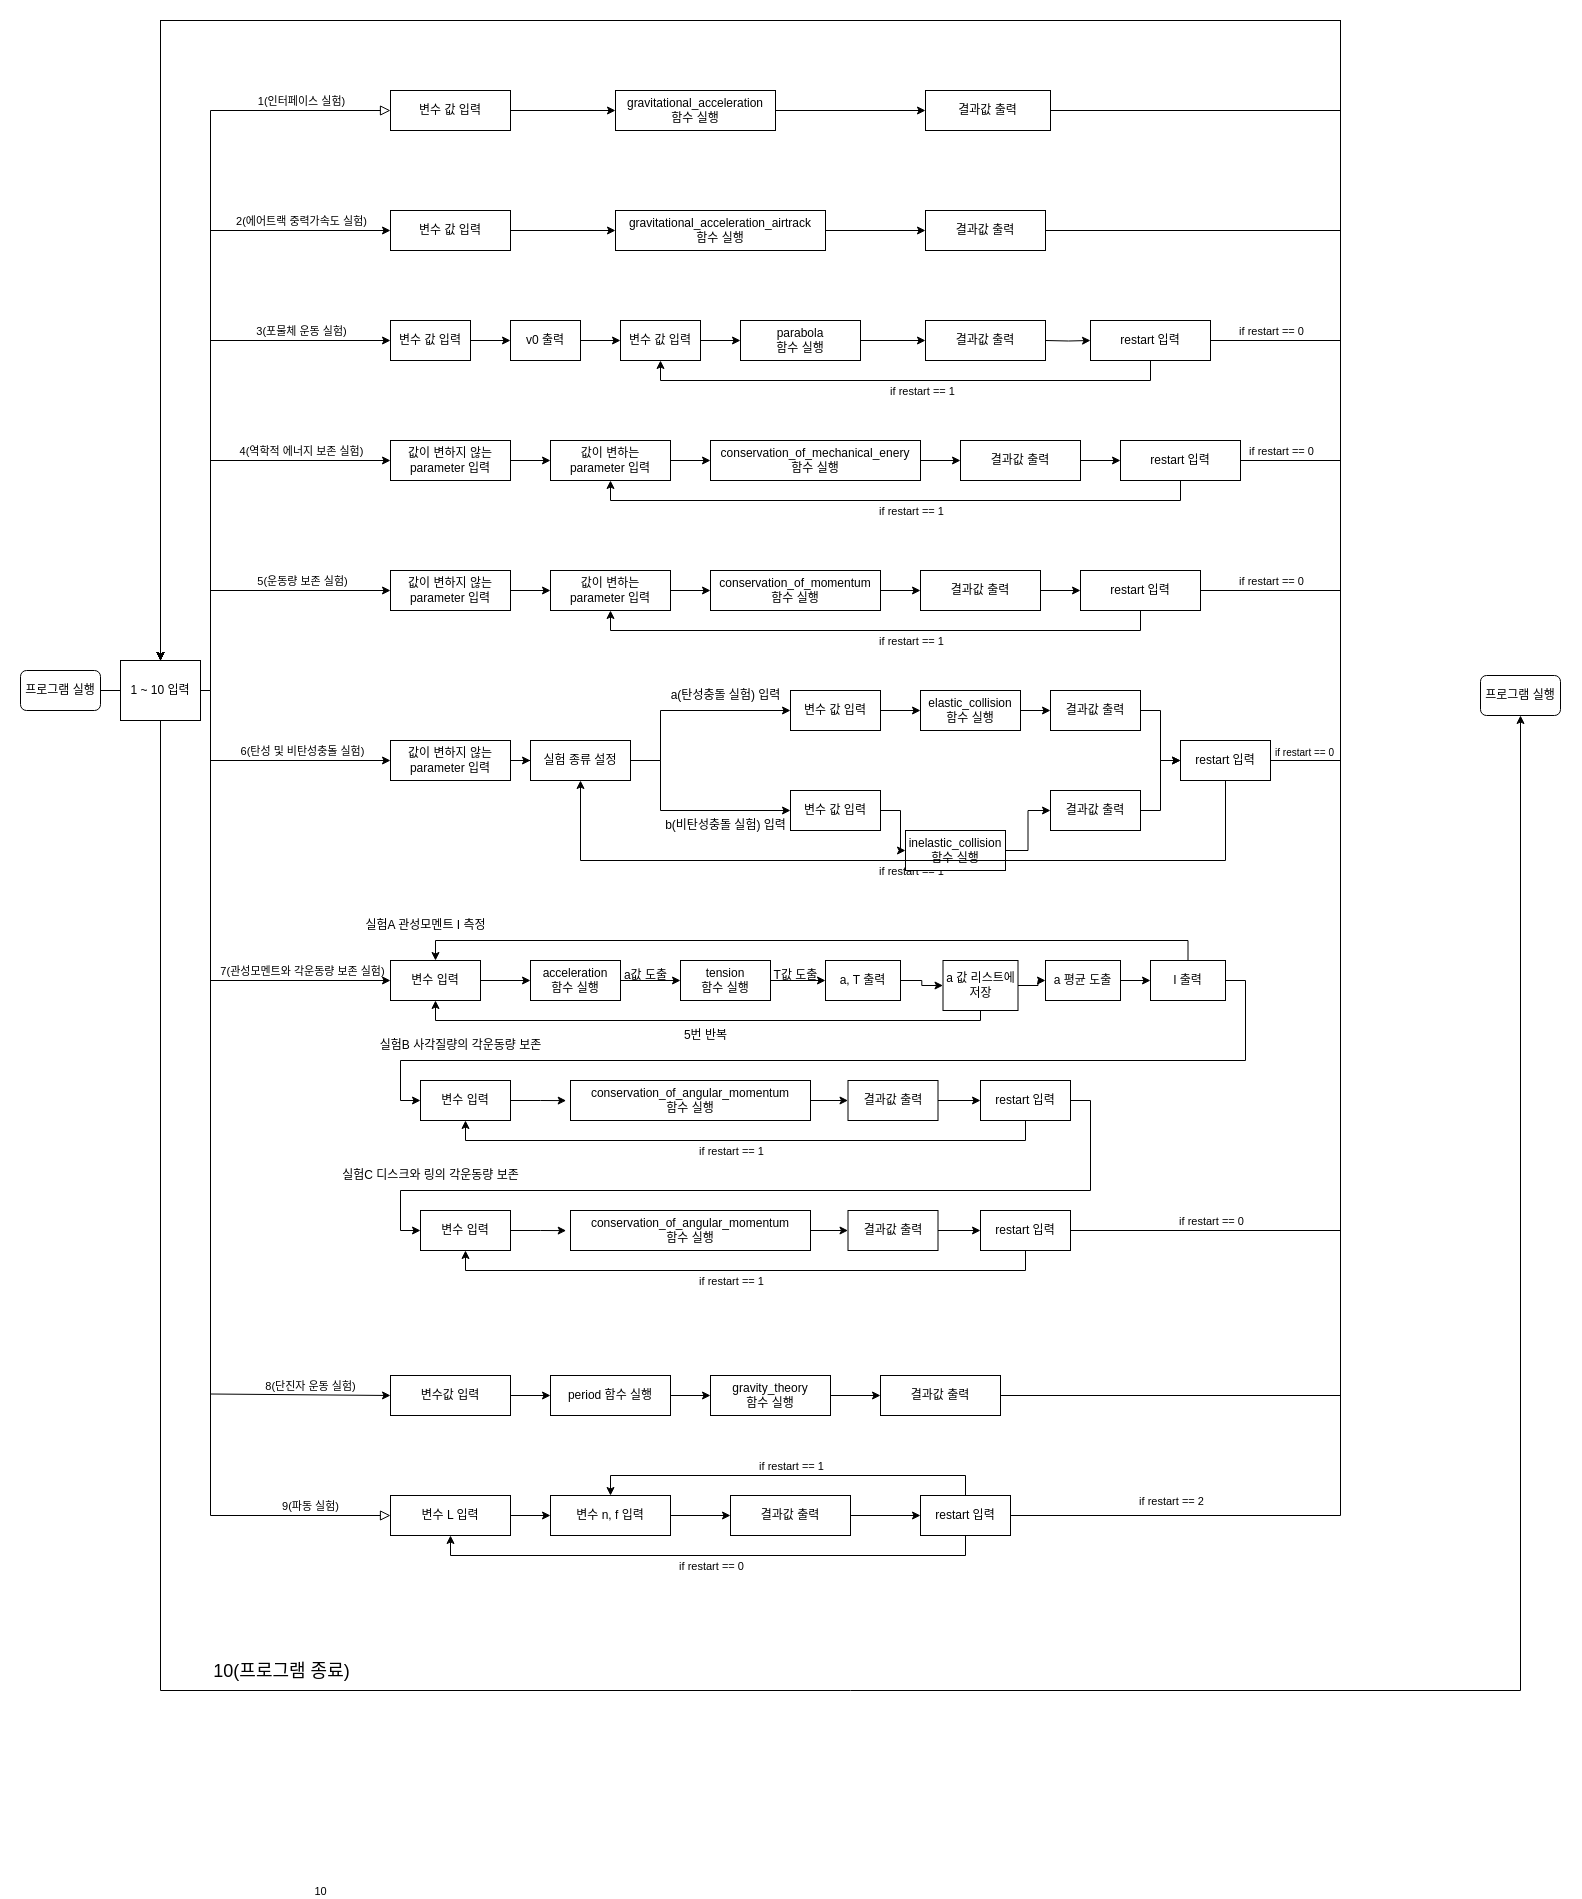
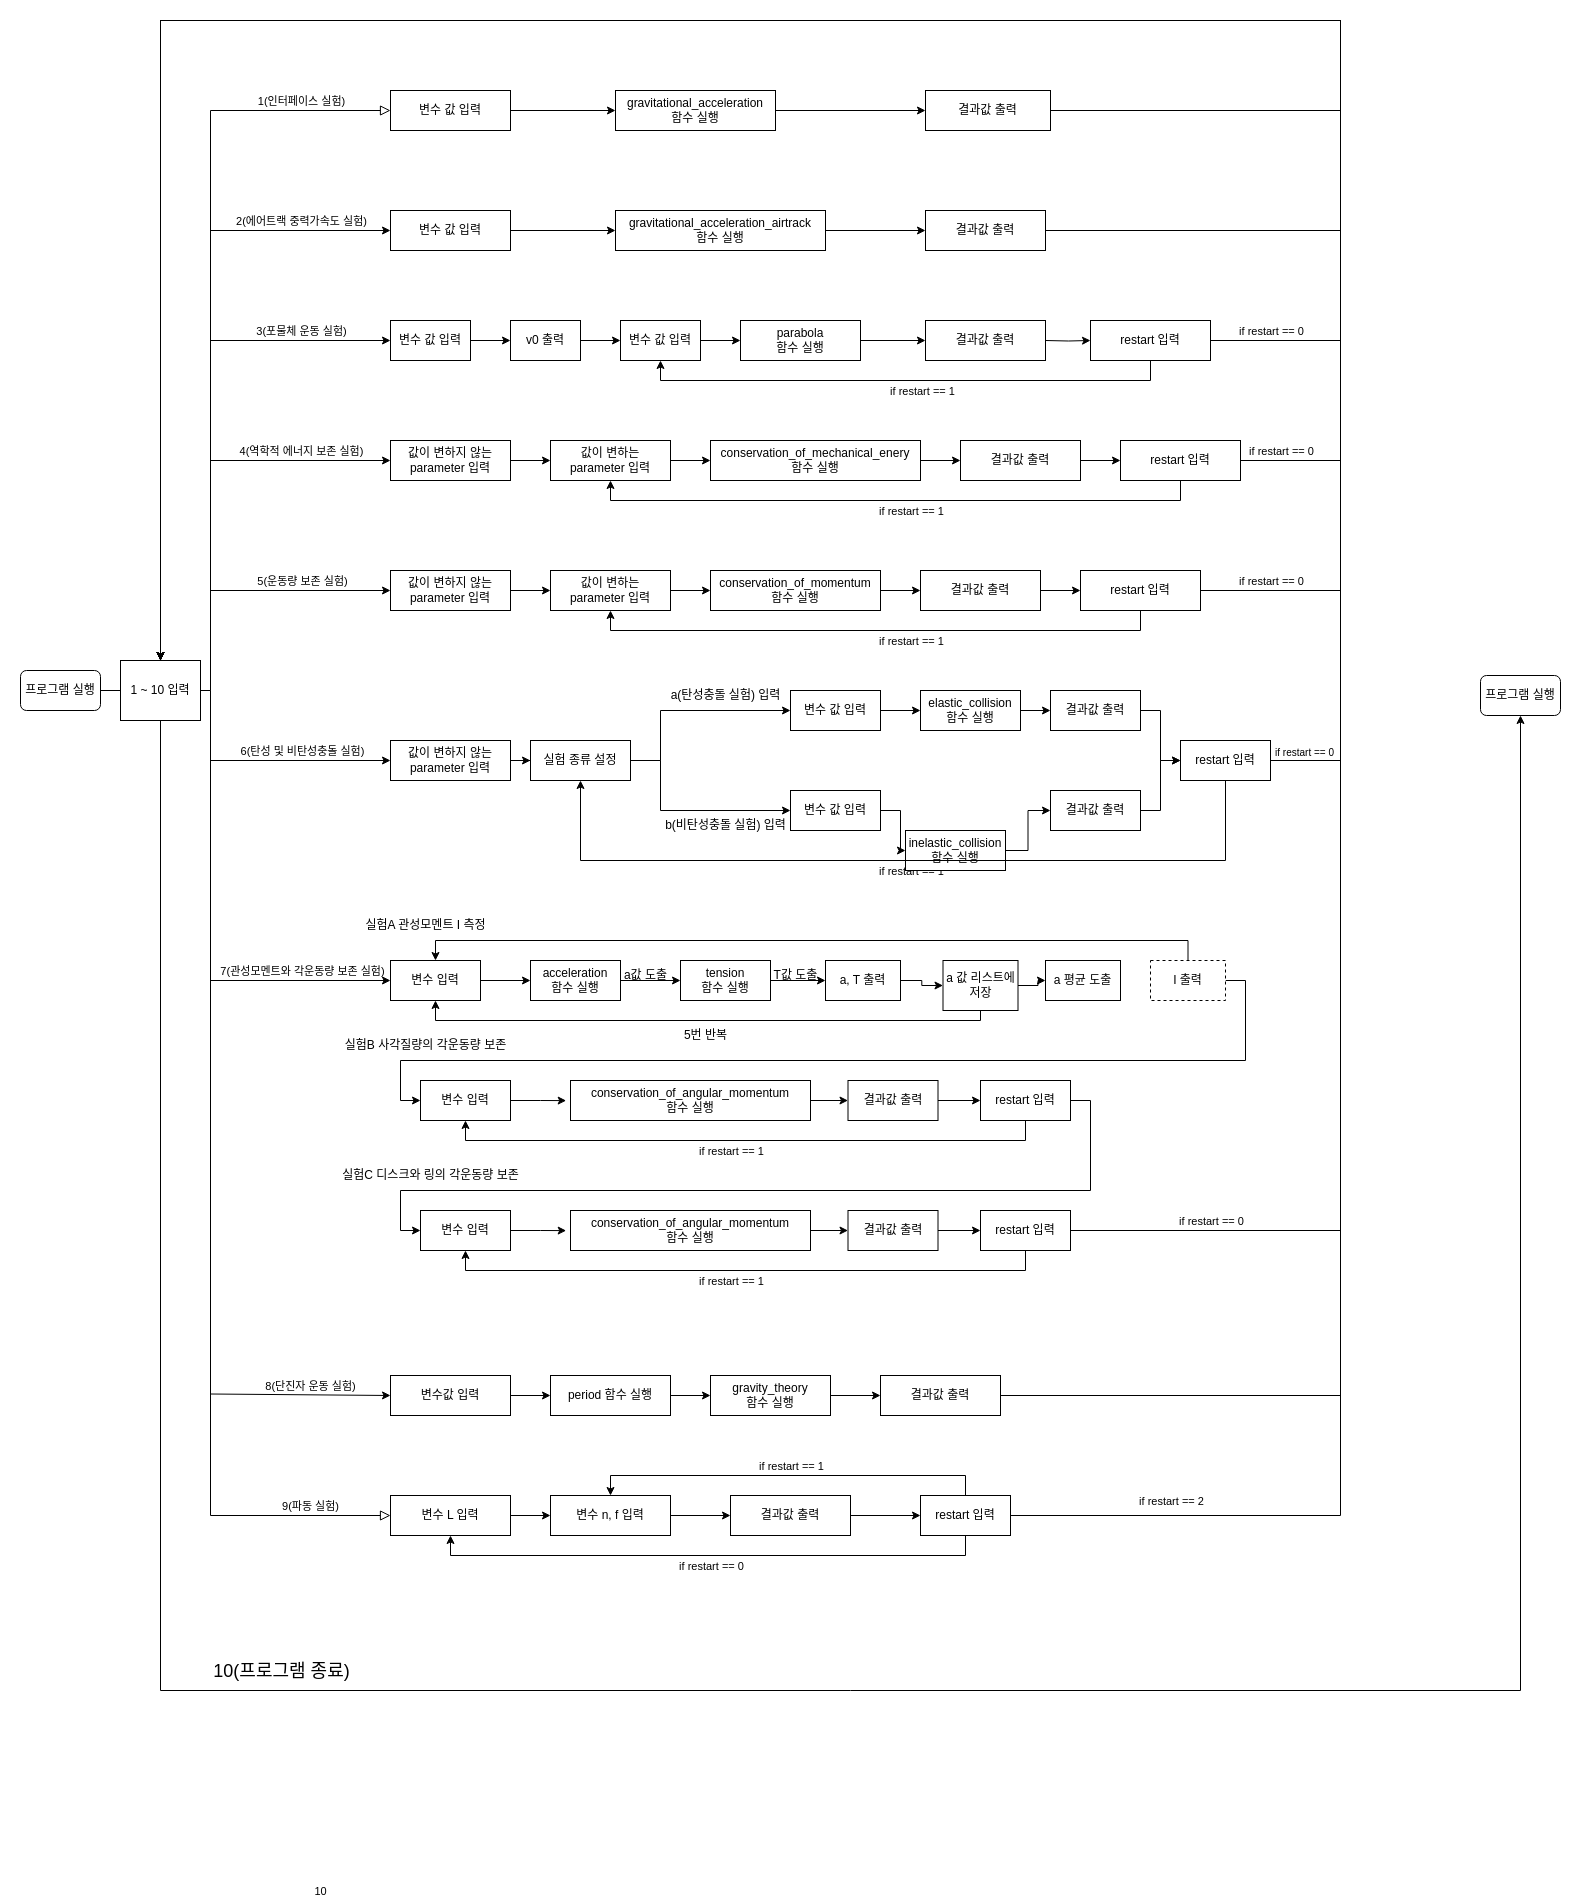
edge "a 평균 도출" -> "I 출력": removed
node "I 출력": style solid -> dashed
node "실험B 사각질량의 각운동량 보존": moved (461, 1046) -> (426, 1046)
